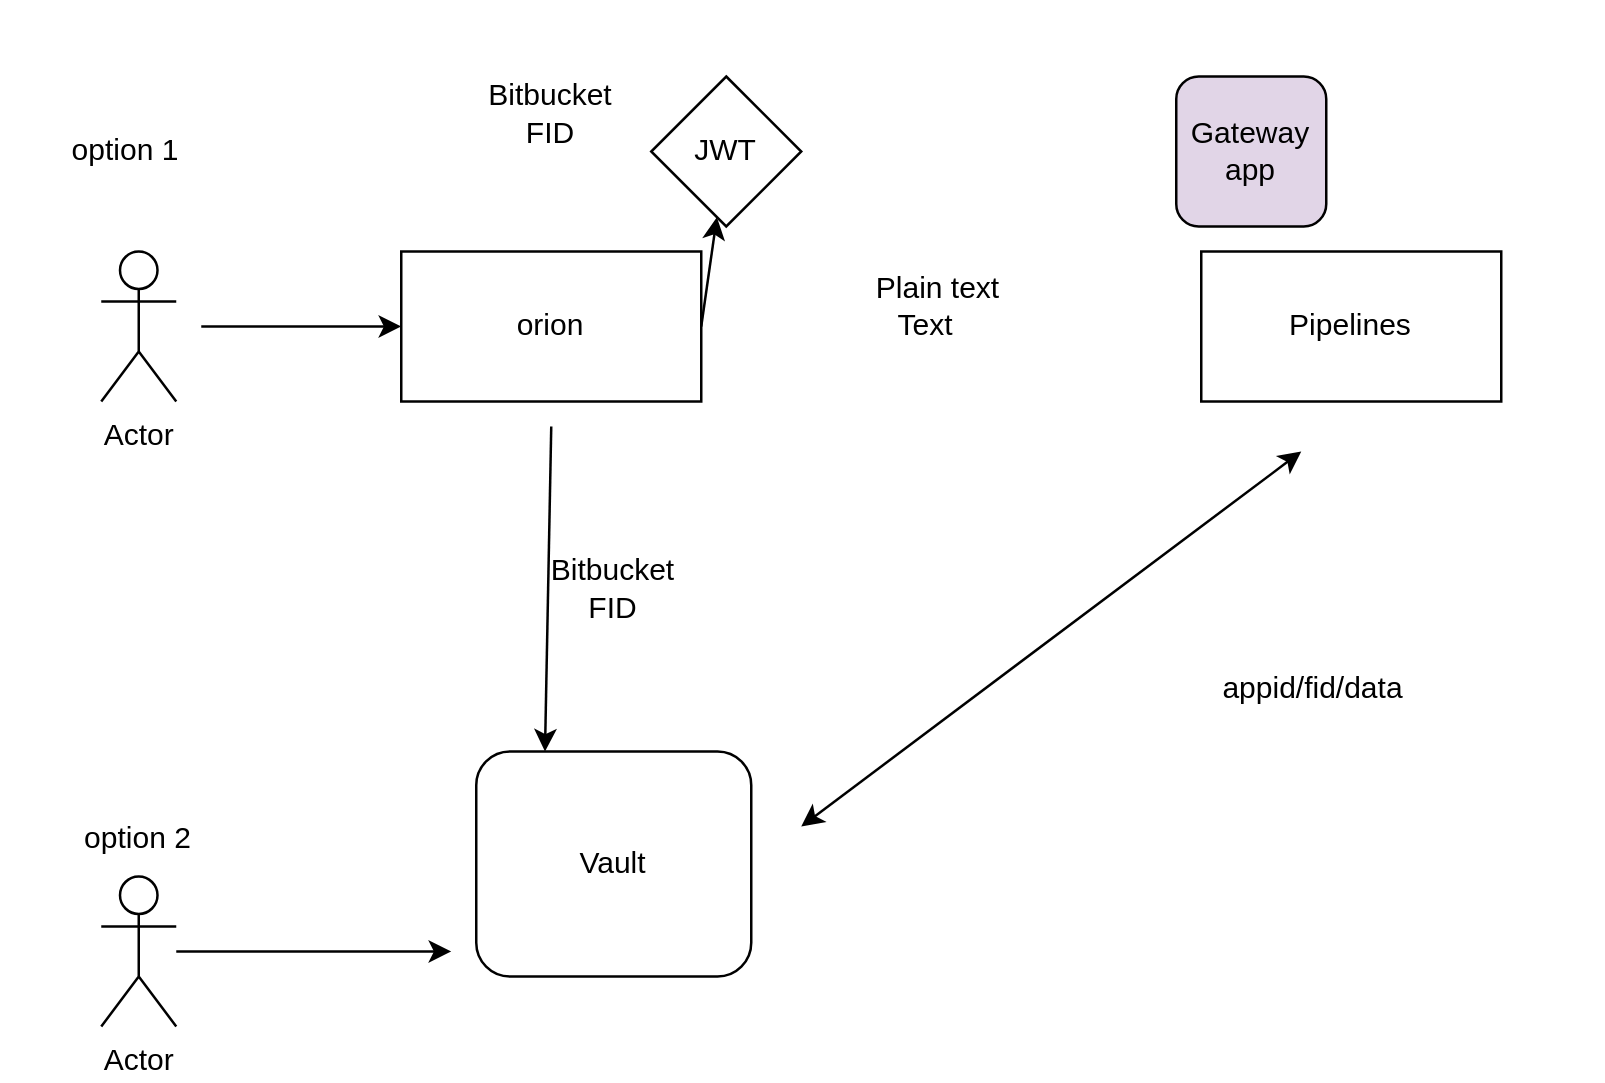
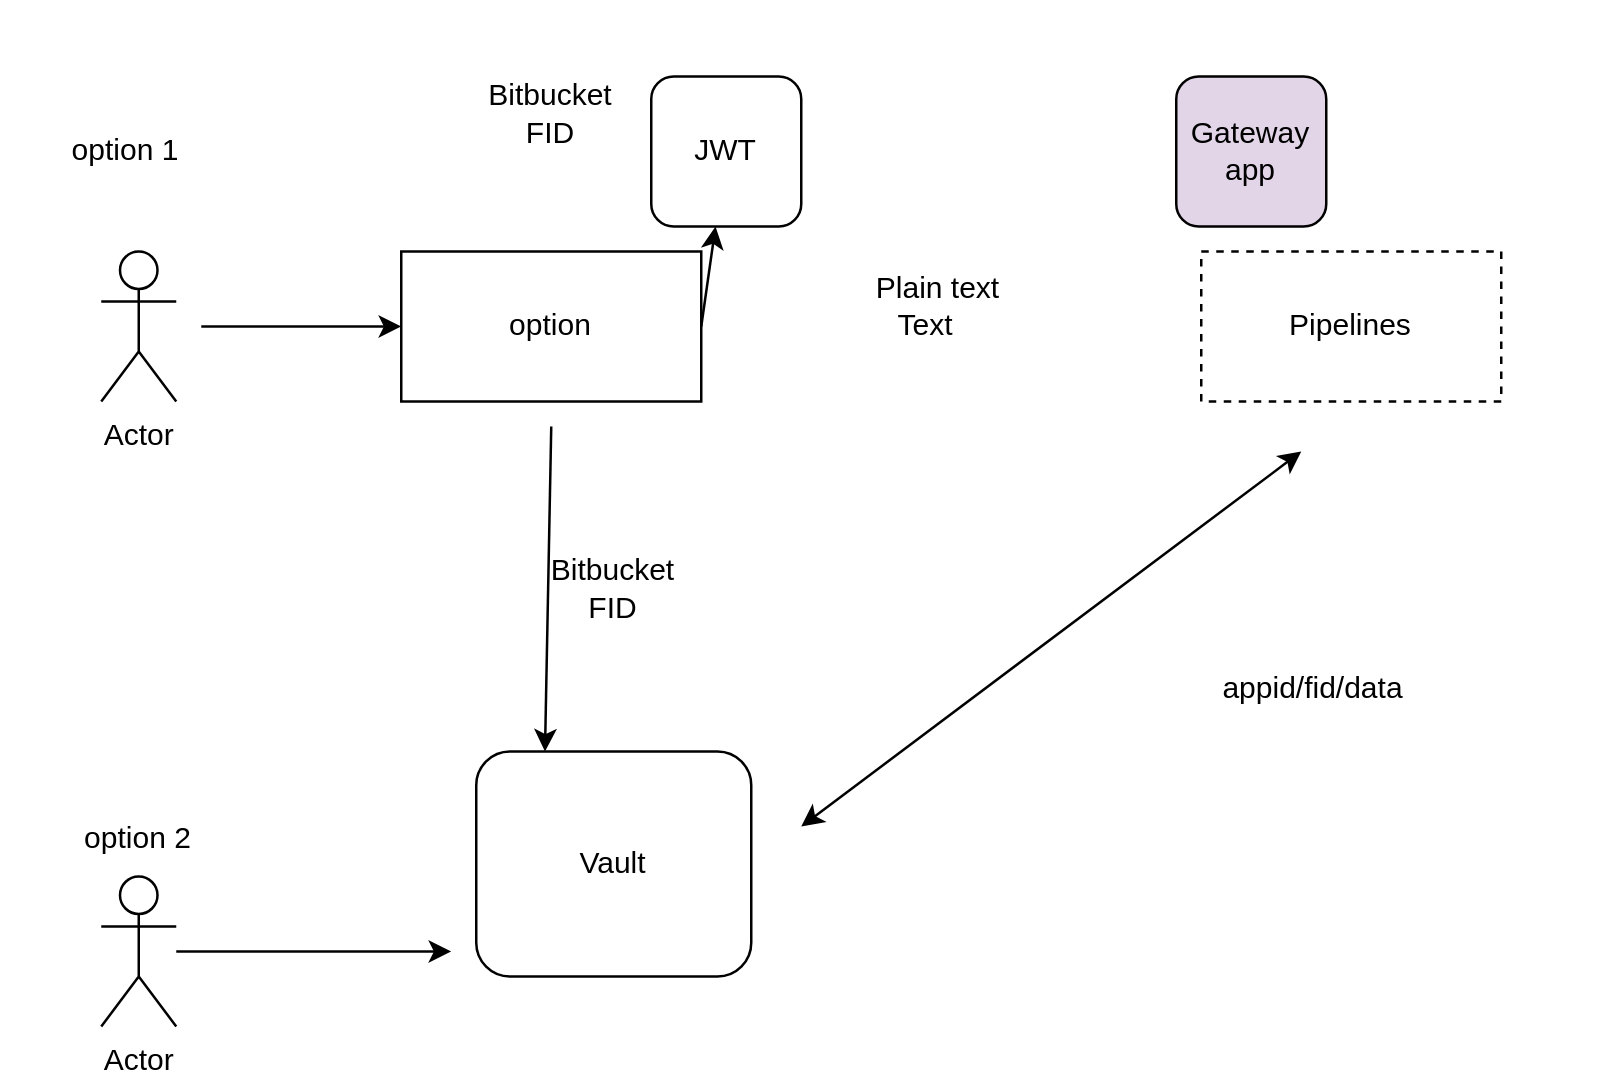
node "JWT": shape diamond -> rounded rectangle
node "orion": label "orion" -> "option"
node "Pipelines": style solid -> dashed
